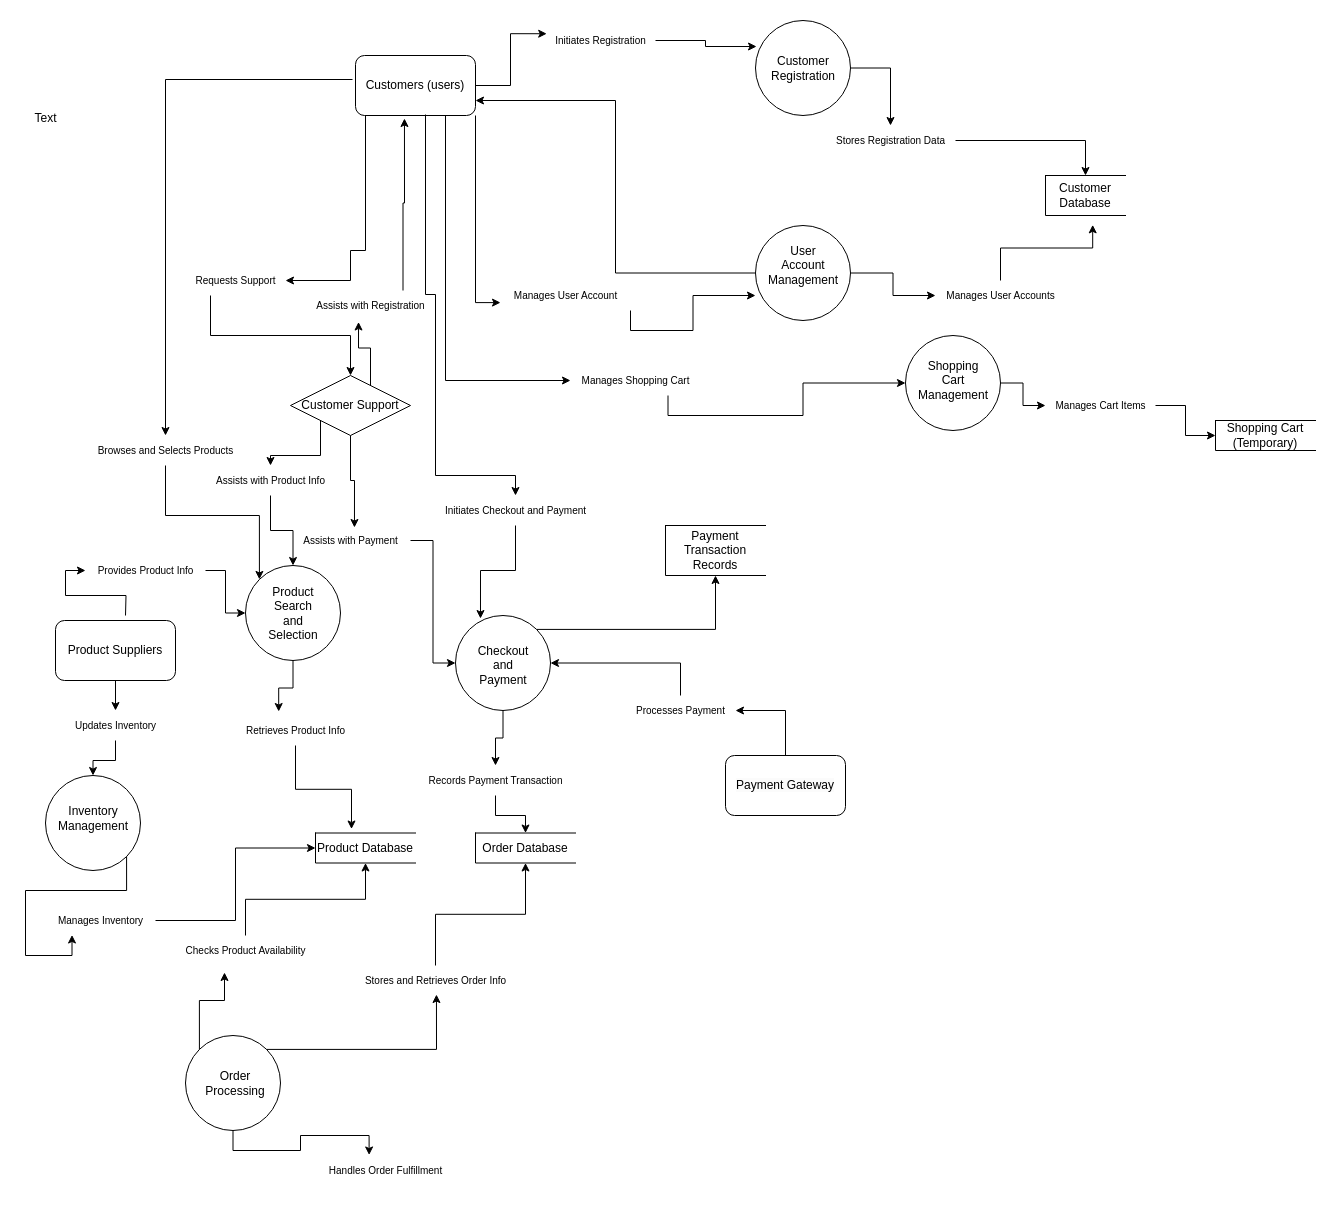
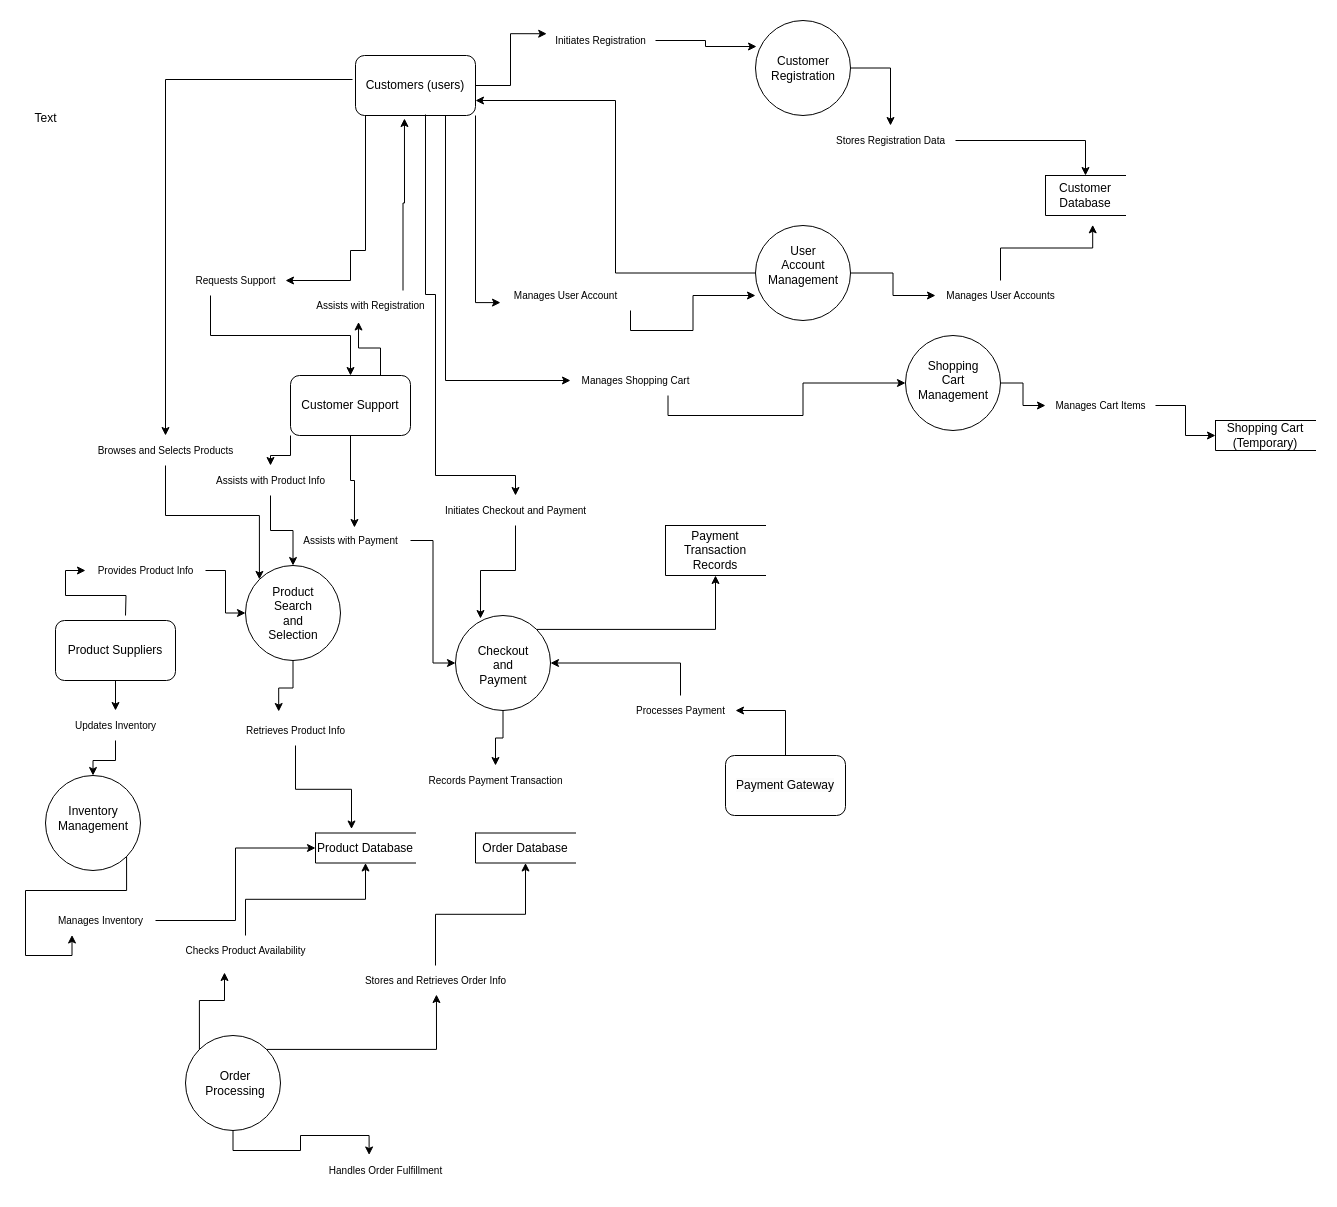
node "Customer Support": shape diamond -> rounded rectangle
edge "Records Payment Transaction" -> "Order Database": removed
